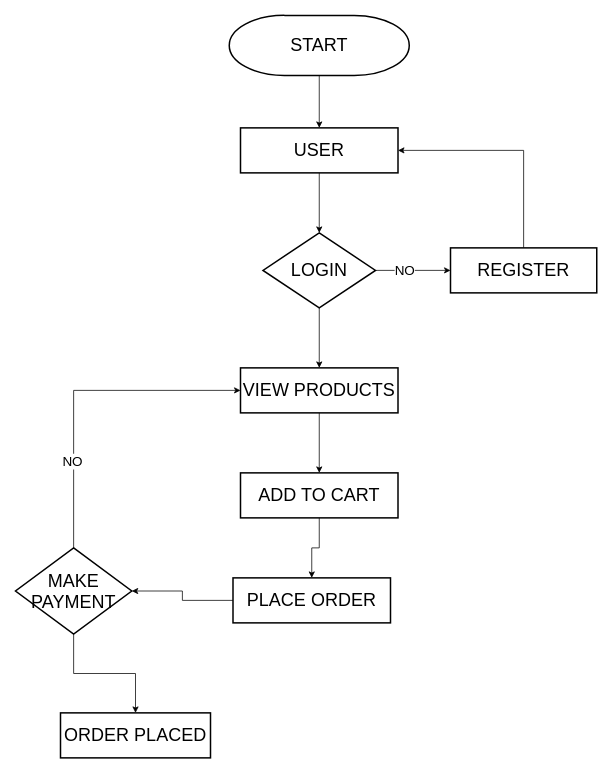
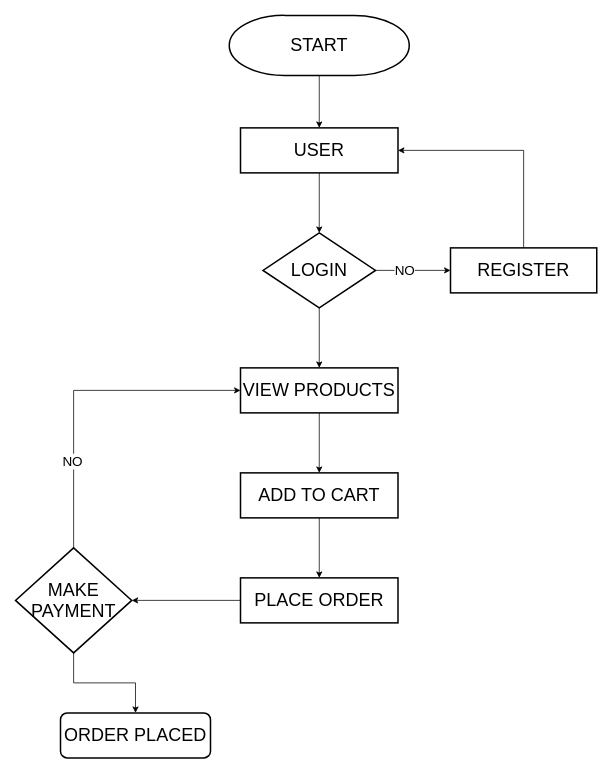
node "MAKE PAYMENT": size 116x86 -> 116x105
node "PLACE ORDER": moved (312, 600) -> (319, 600)
node "ORDER PLACED": shape rectangle -> rounded rectangle
